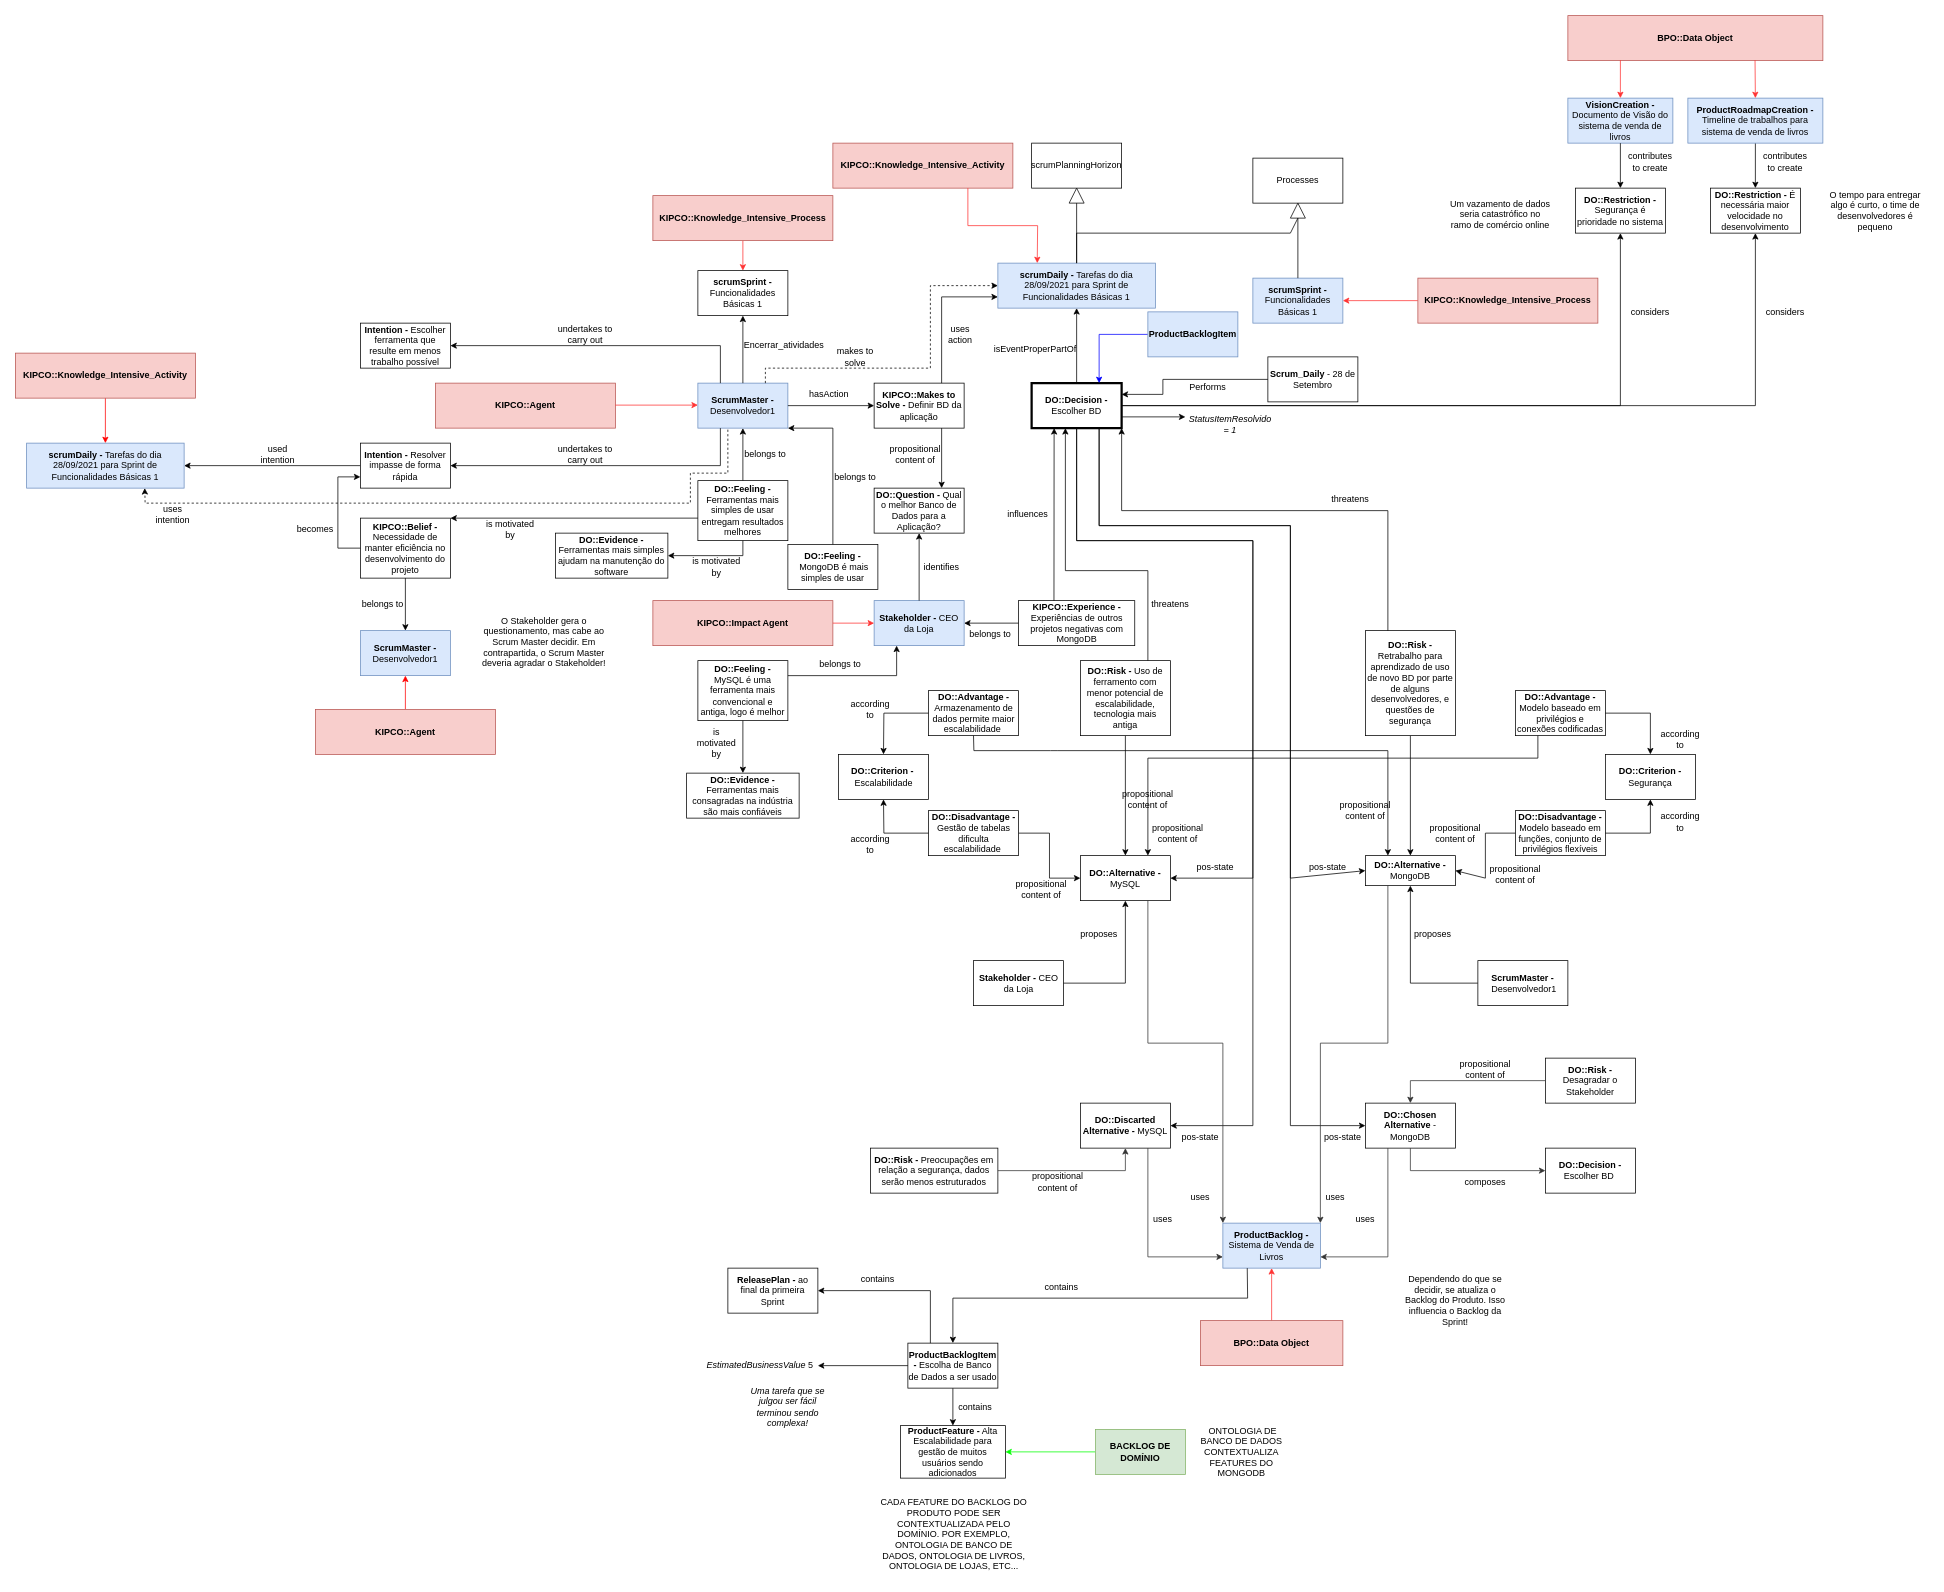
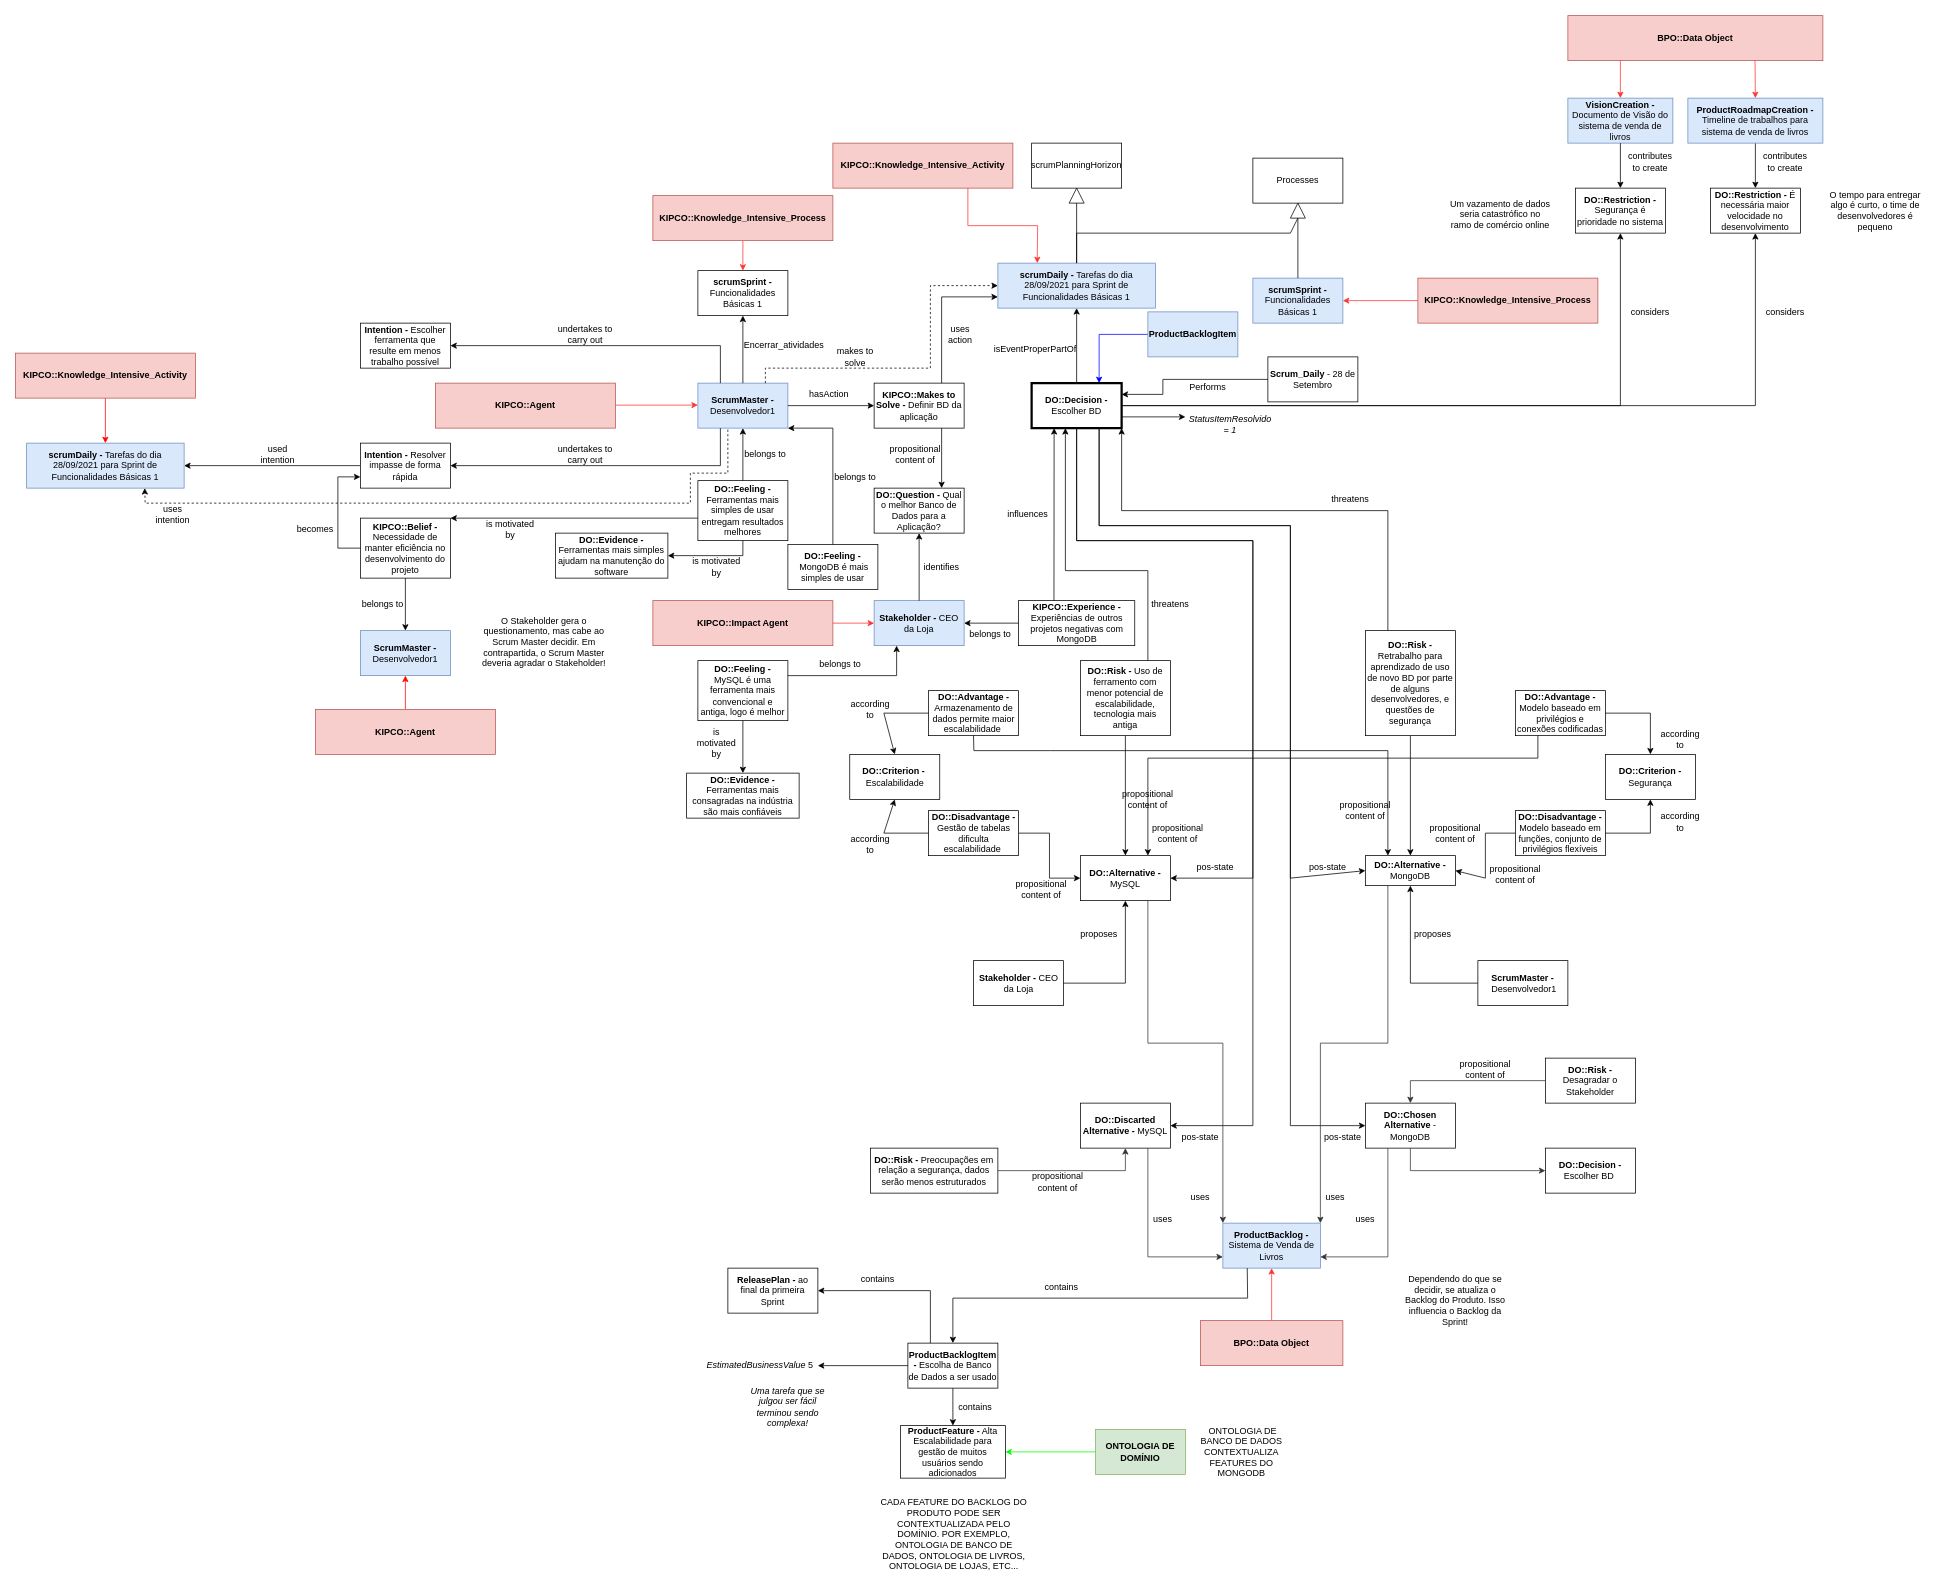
node "DO::Criterion - Escalabilidade": moved (884, 777) -> (895, 777)
node "composes": removed
node "BACKLOG DE DOMÍNIO": label "BACKLOG DE DOMÍNIO" -> "ONTOLOGIA DE DOMÍNIO"
